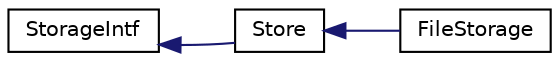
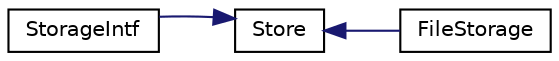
edge "Store" -> "StorageIntf": reversed
